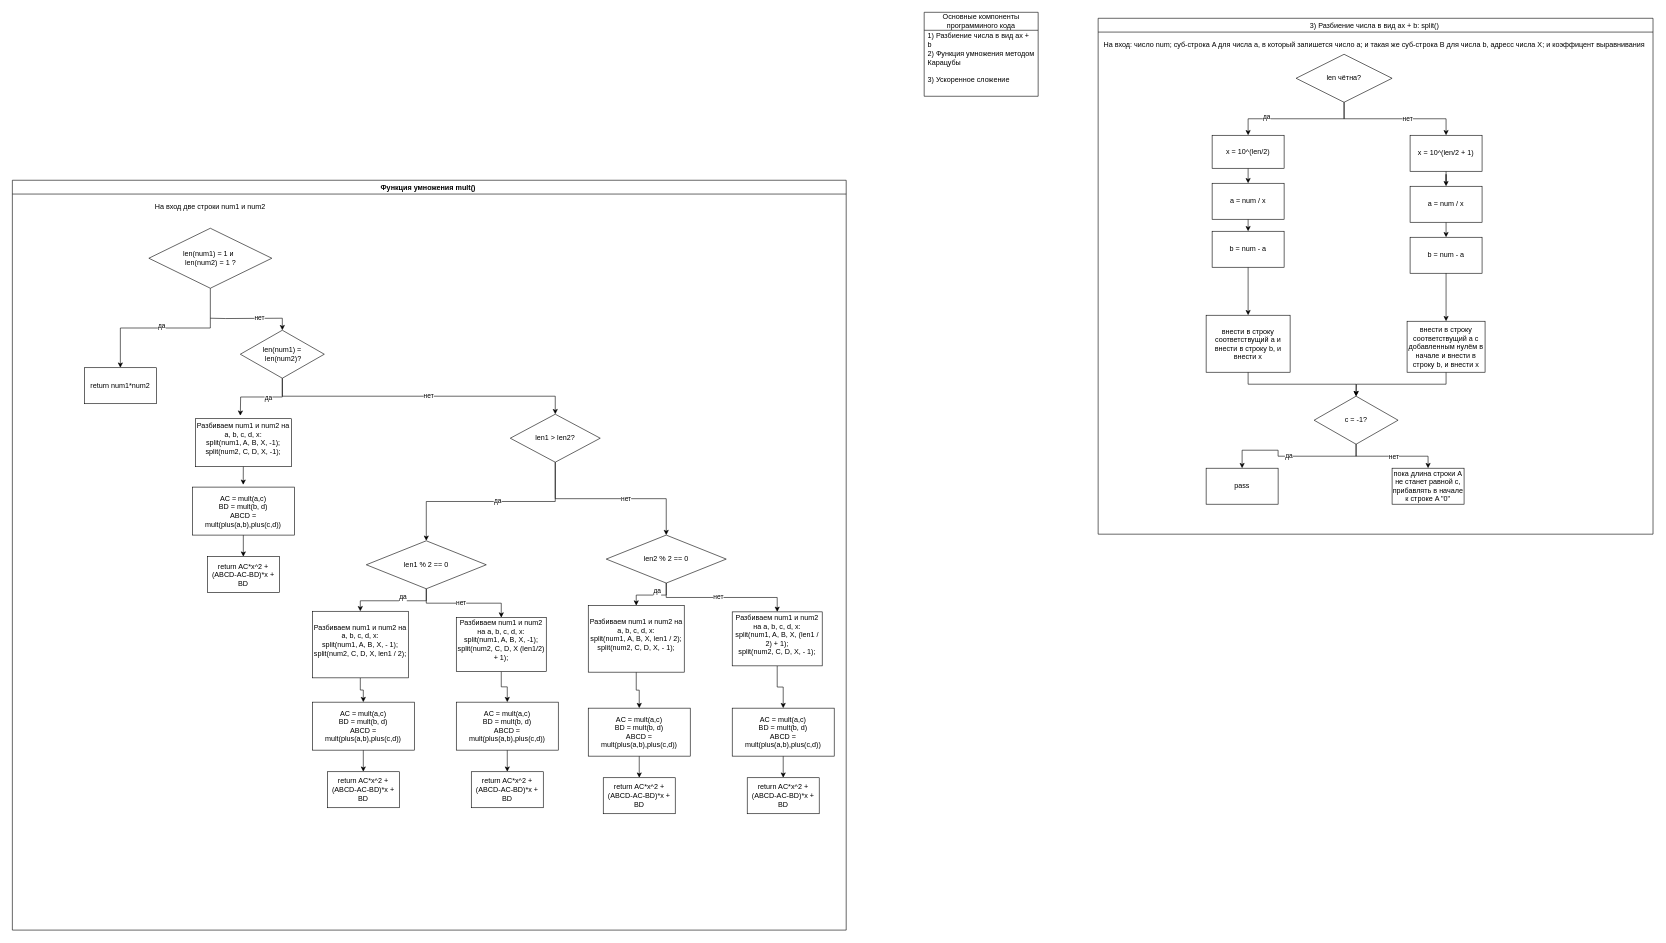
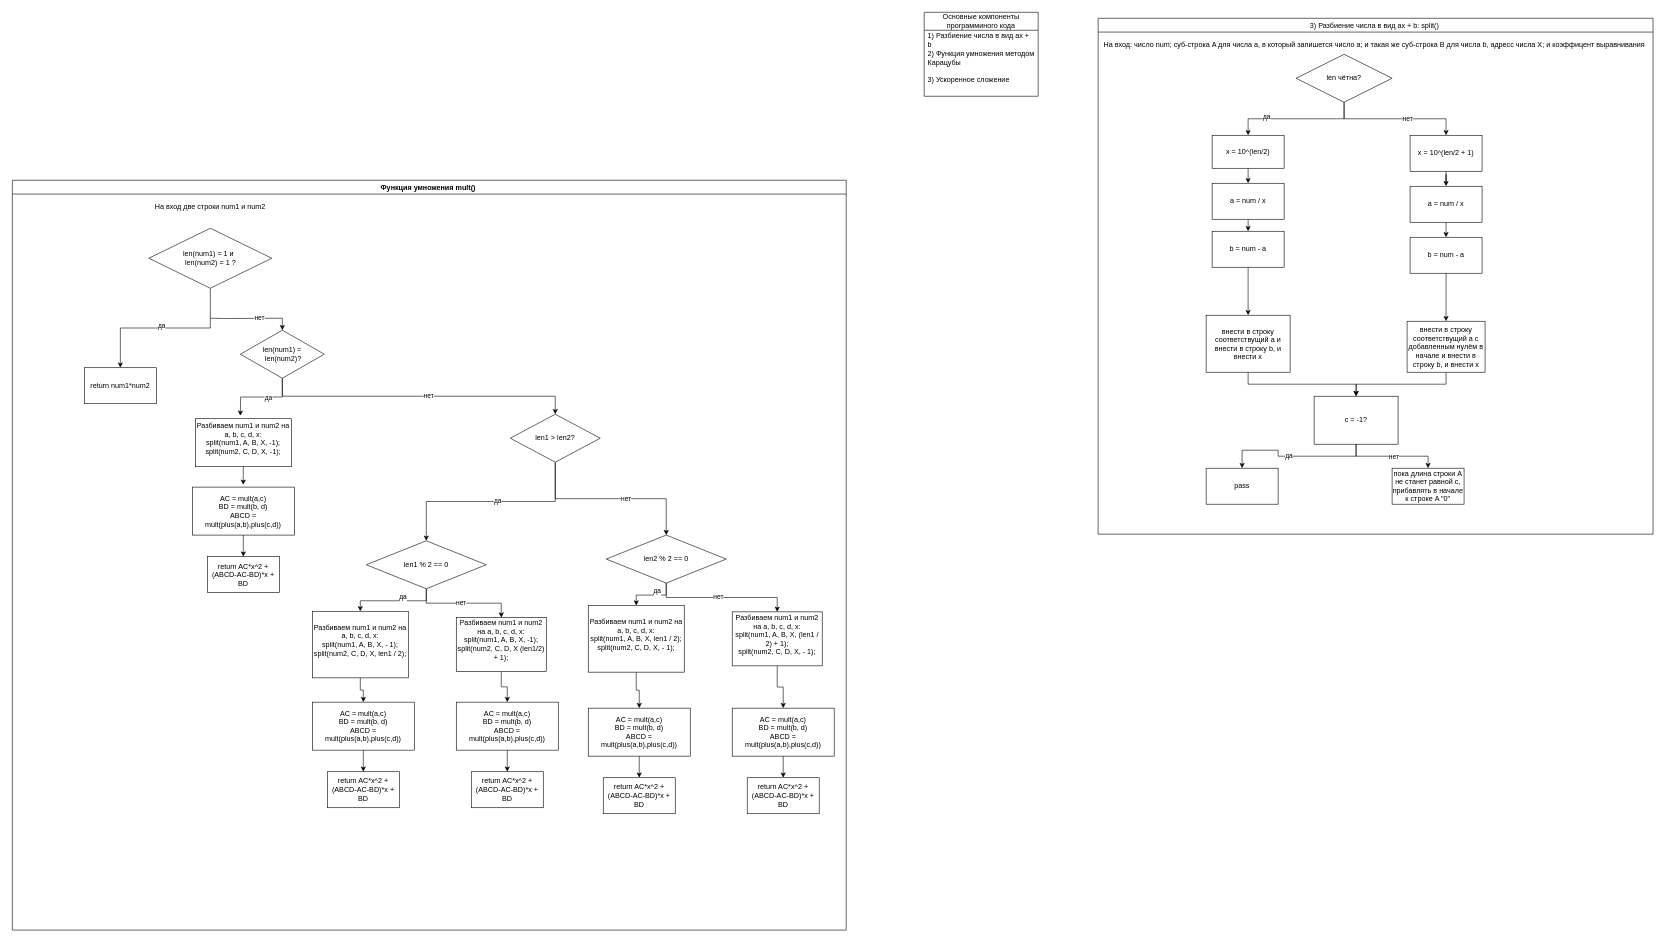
node "c = -1?": shape diamond -> rectangle
